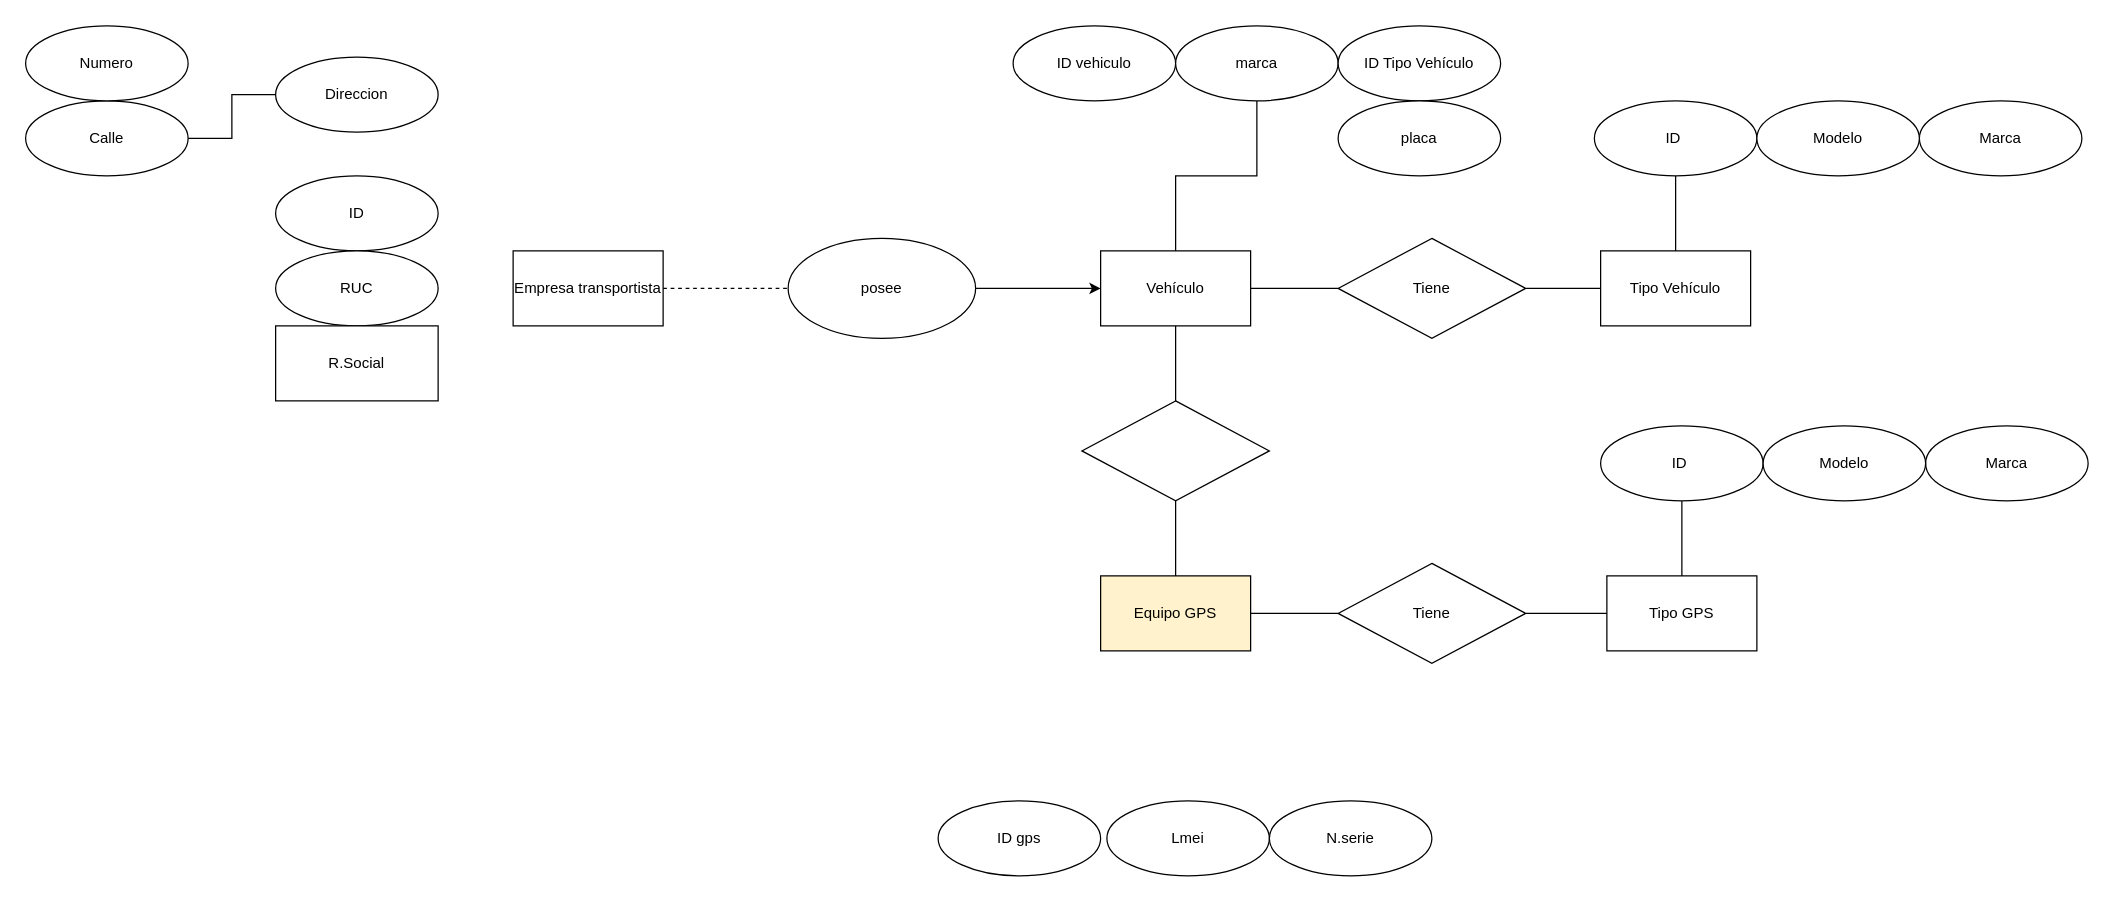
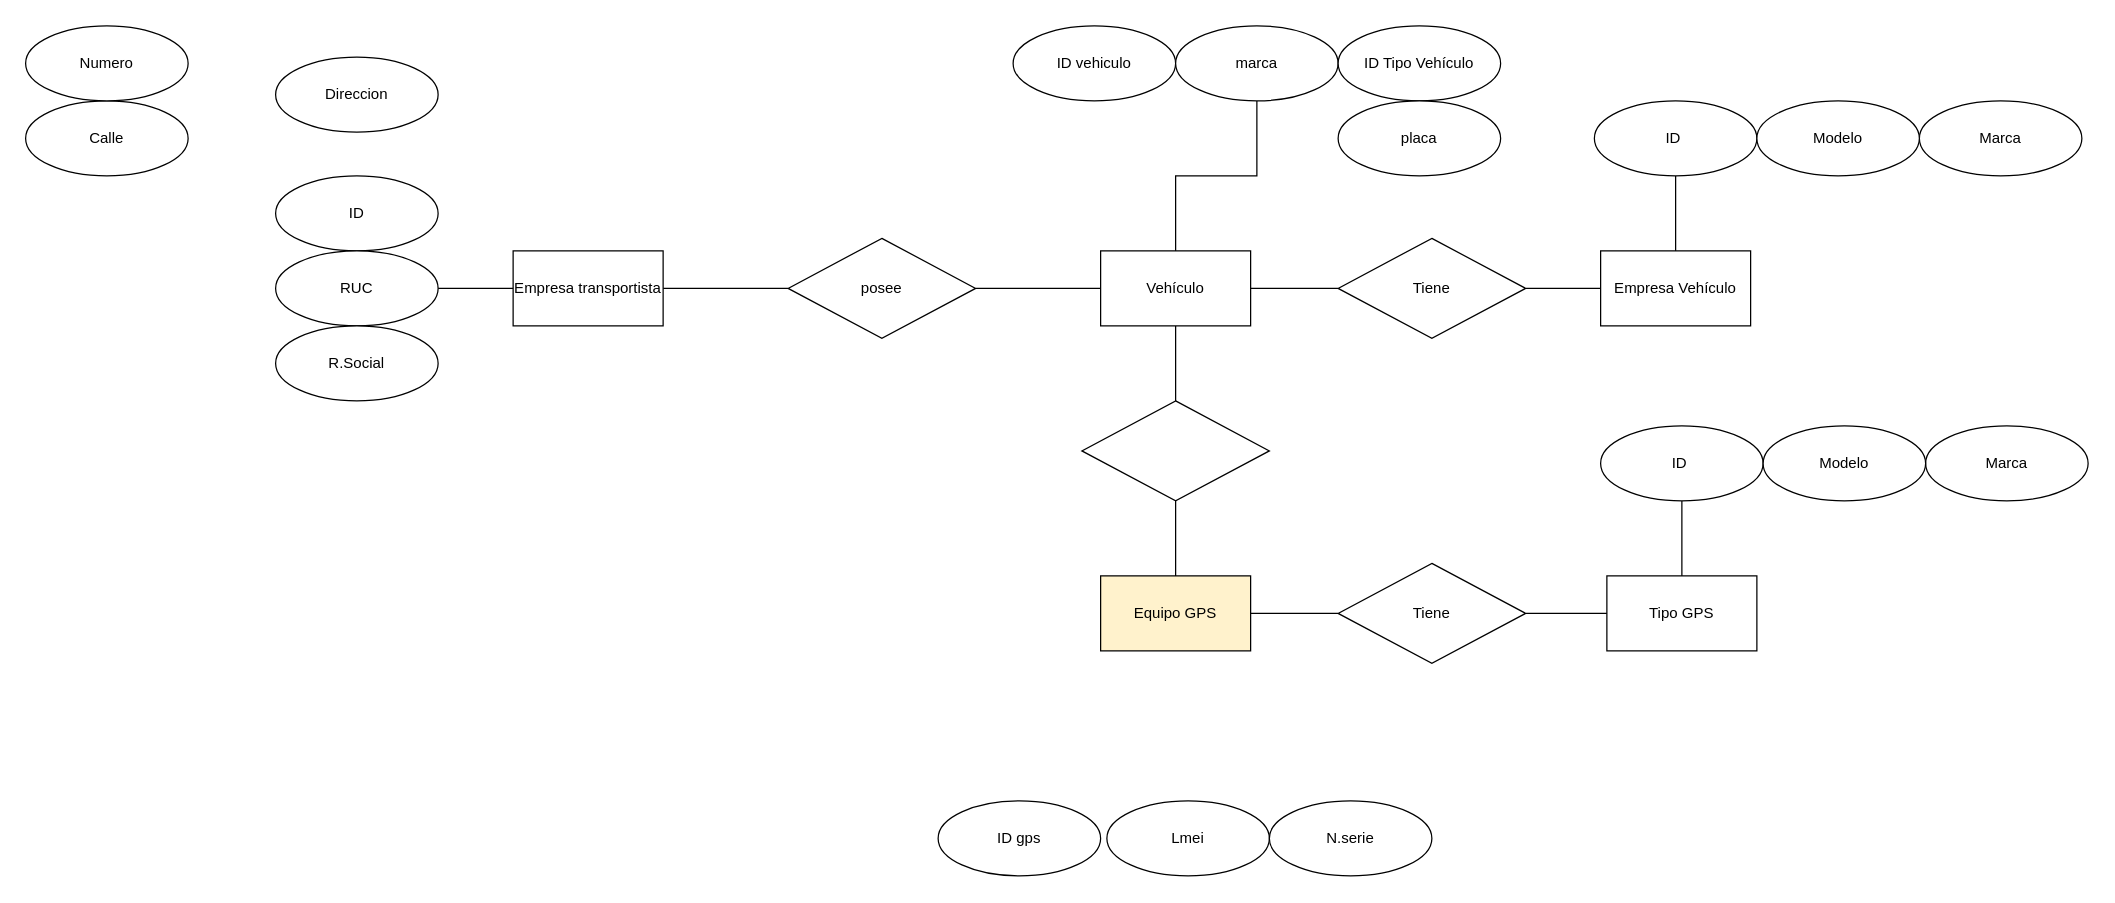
edge "Direccion" -- "Calle": removed
edge "RUC" -- "Empresa transportista": added
edge "Empresa transportista" -- "posee": style dashed -> solid
node "posee": shape ellipse -> diamond
edge "posee" -> "Vehículo": arrowhead classic -> none
node "Tipo Vehículo": label "Tipo Vehículo" -> "Empresa Vehículo"
node "R.Social": shape rectangle -> ellipse
